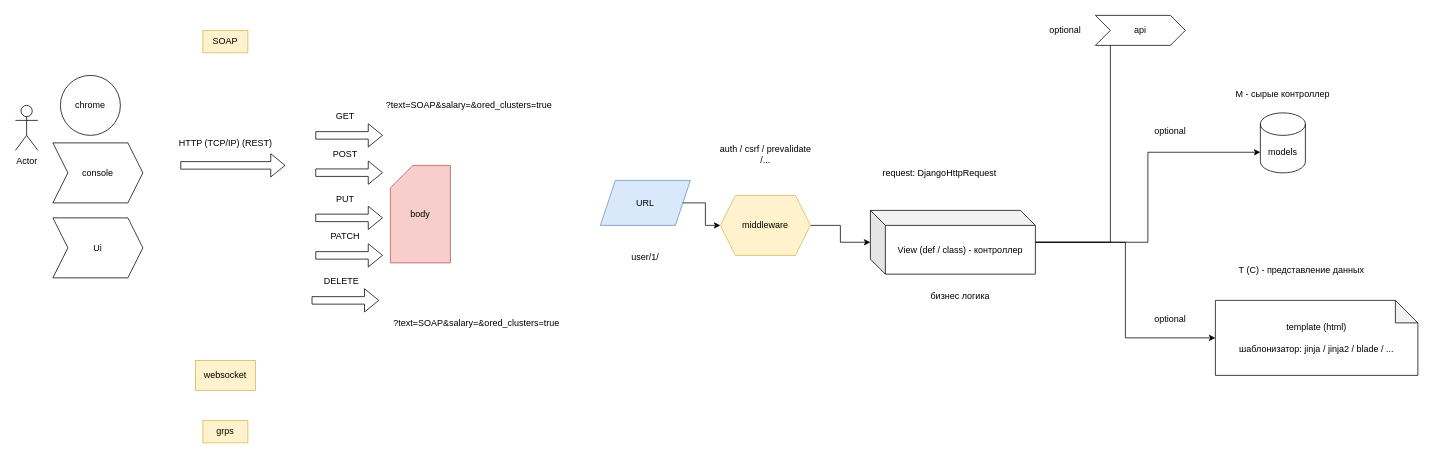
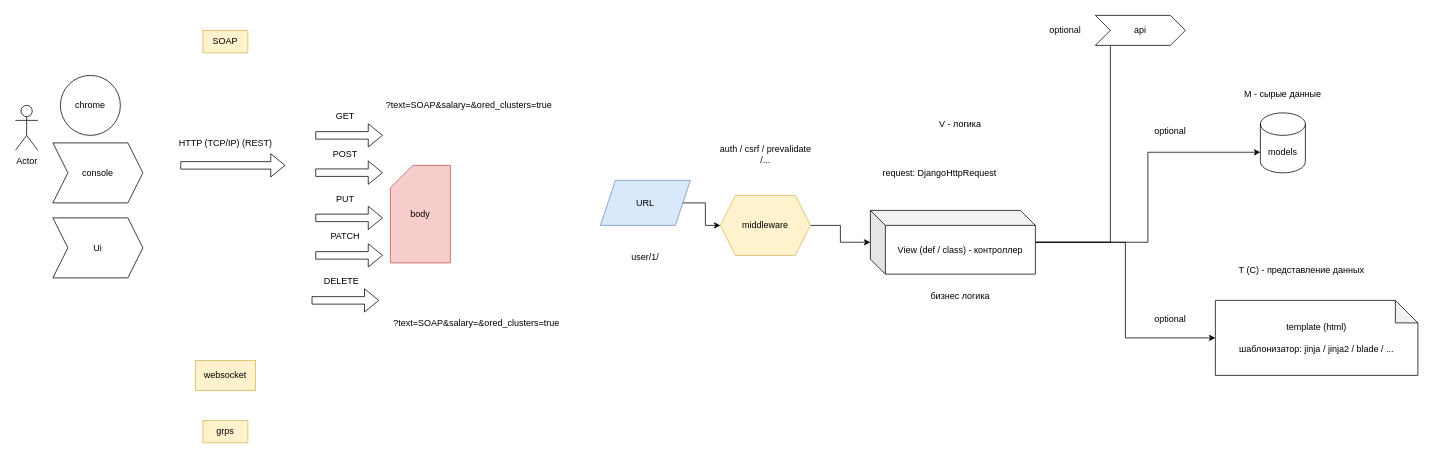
node "M - сырые контроллер": label "M - сырые контроллер" -> "M - сырые данные"
node "V - логика": added
